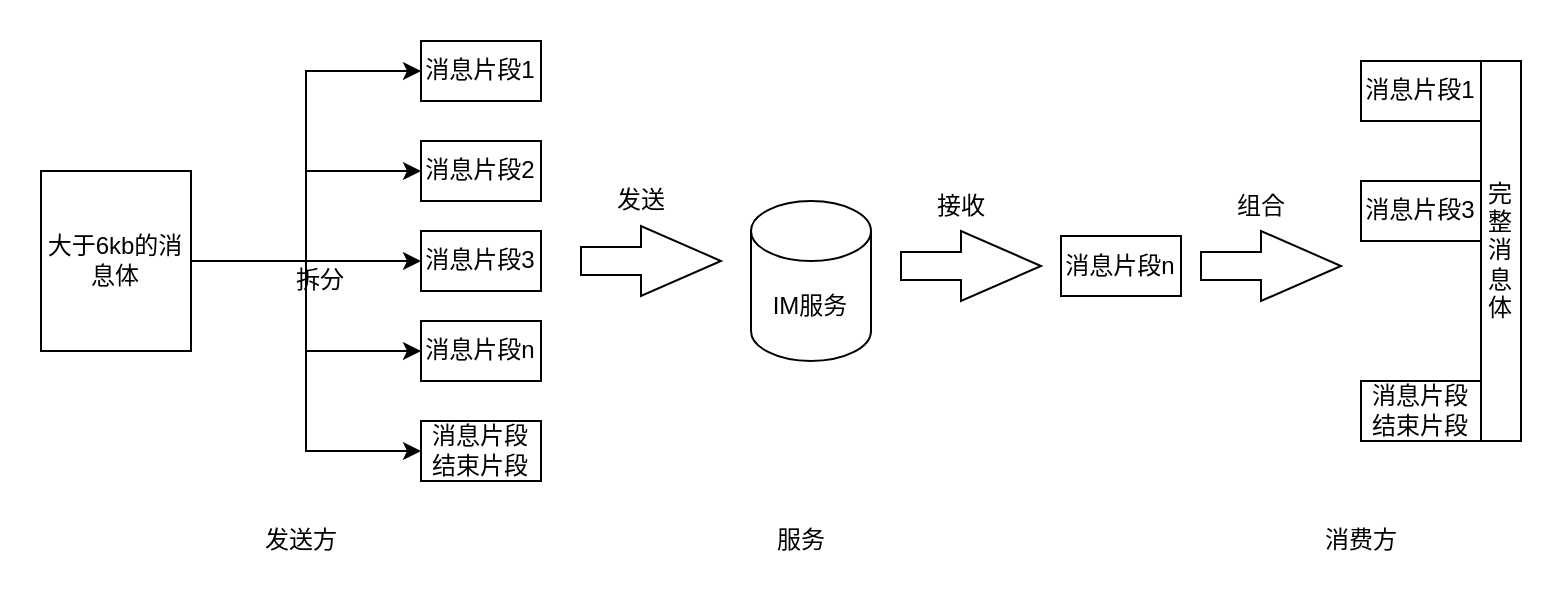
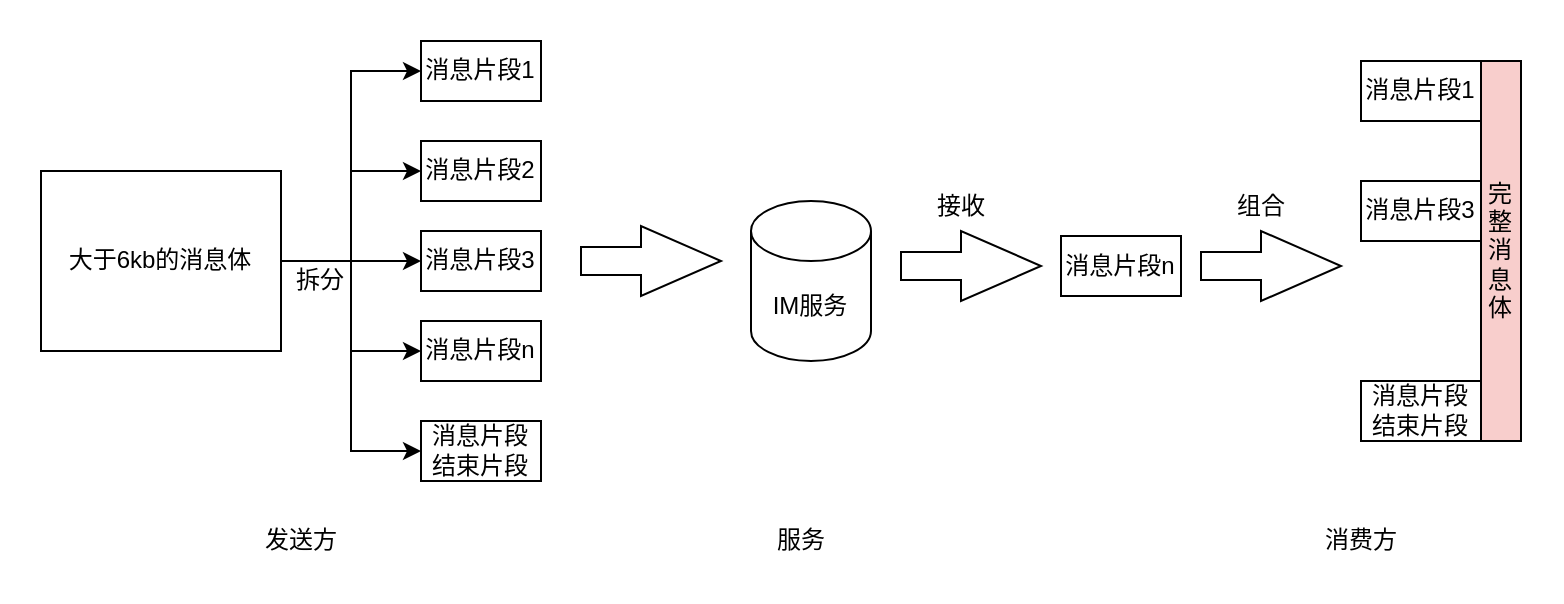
node "发送": removed
node "完整消息体": fillcolor #ffffff -> #f8cecc
node "大于6kb的消息体": size 150x180 -> 240x180
